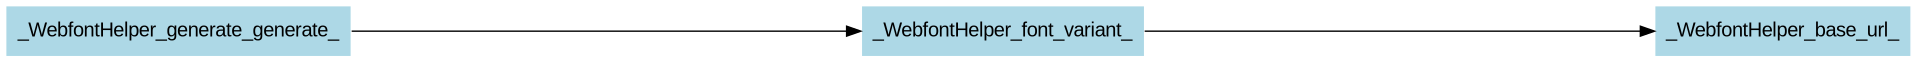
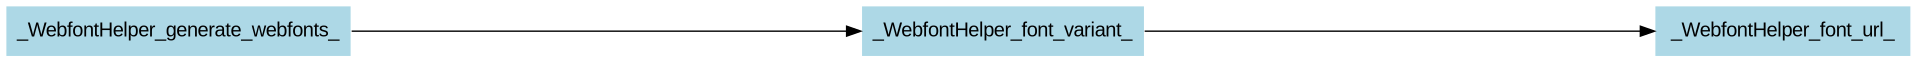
node "_WebfontHelper_generate_generate_": label "_WebfontHelper_generate_generate_" -> "_WebfontHelper_generate_webfonts_"
node "_WebfontHelper_base_url_": label "_WebfontHelper_base_url_" -> "_WebfontHelper_font_url_"
